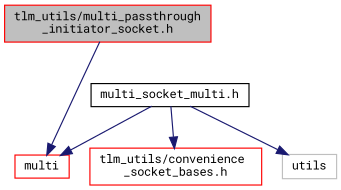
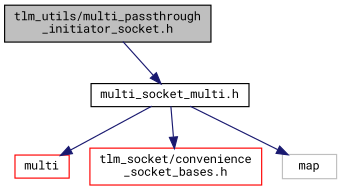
node "tlm_utils/multi_passthrough _initiator_socket.h": color red -> black
edge "tlm_utils/multi_passthrough _initiator_socket.h" -> "multi": now "tlm_utils/multi_passthrough _initiator_socket.h" -> "multi_socket_multi.h"
node "tlm_utils/convenience _socket_bases.h": label "tlm_utils/convenience _socket_bases.h" -> "tlm_socket/convenience _socket_bases.h"
node "utils": label "utils" -> "map"
